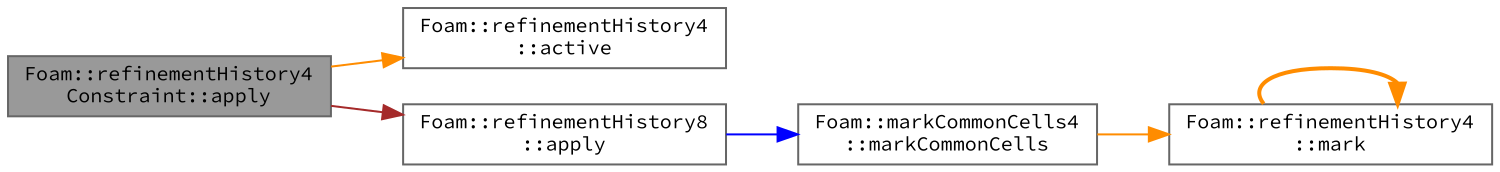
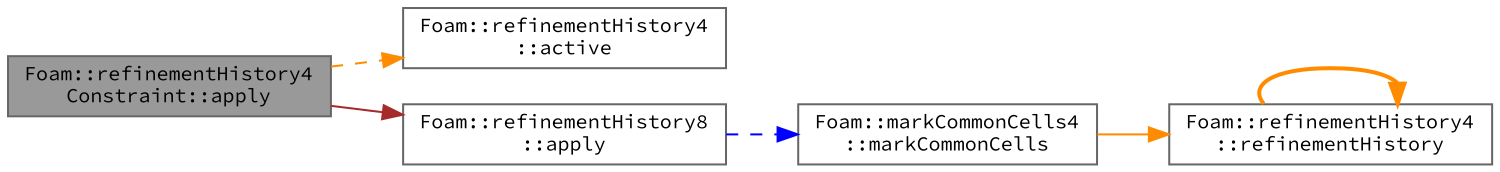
edge "Foam::refinementHistory4 Constraint::apply" -> "Foam::refinementHistory4 ::active": style solid -> dashed
edge "Foam::refinementHistory8 ::apply" -> "Foam::markCommonCells4 ::markCommonCells": style solid -> dashed
node "Foam::refinementHistory4 ::mark": label "Foam::refinementHistory4 ::mark" -> "Foam::refinementHistory4 ::refinementHistory"
